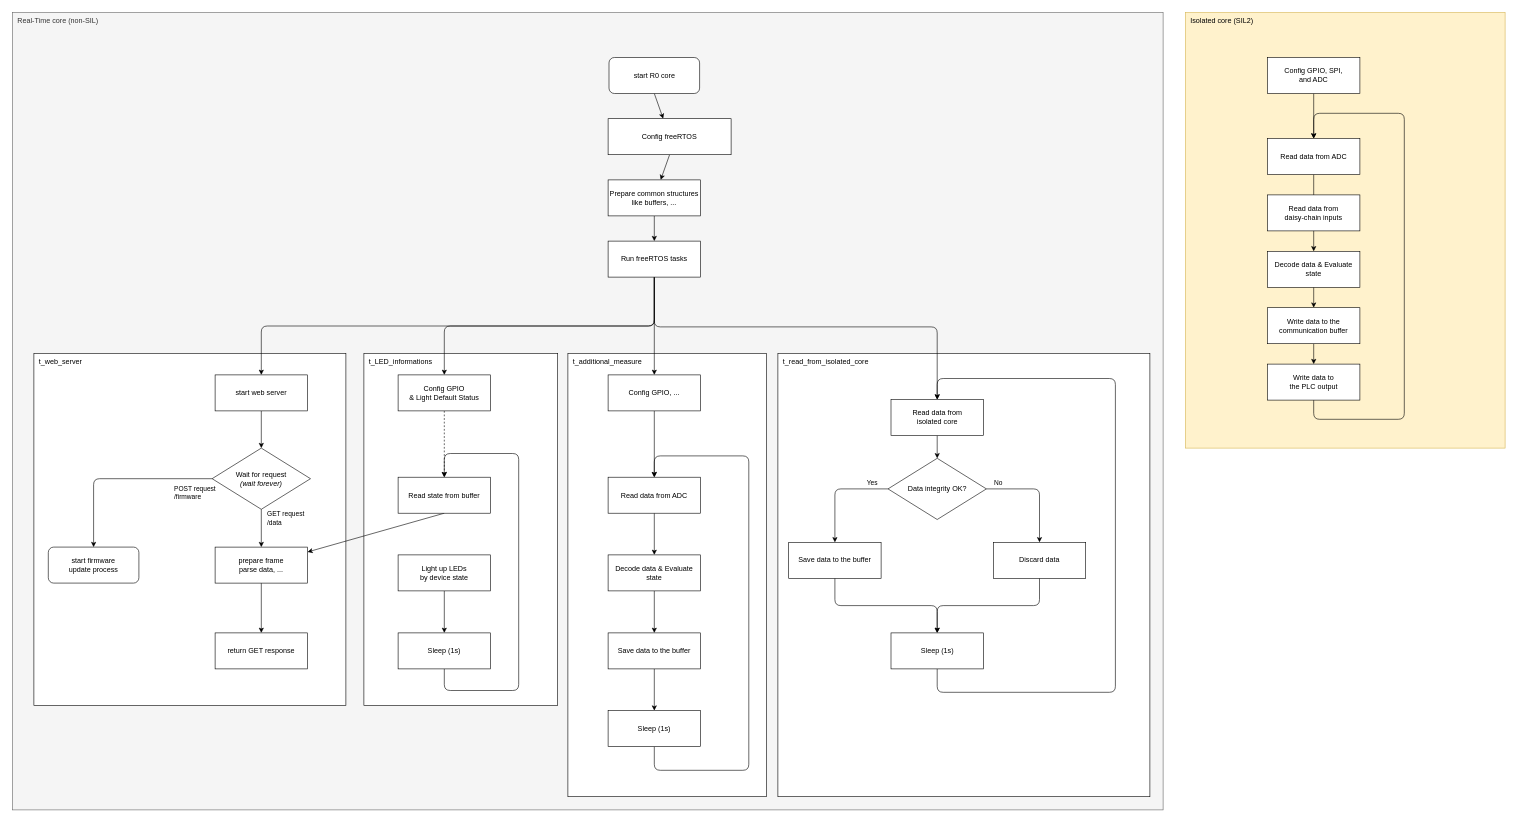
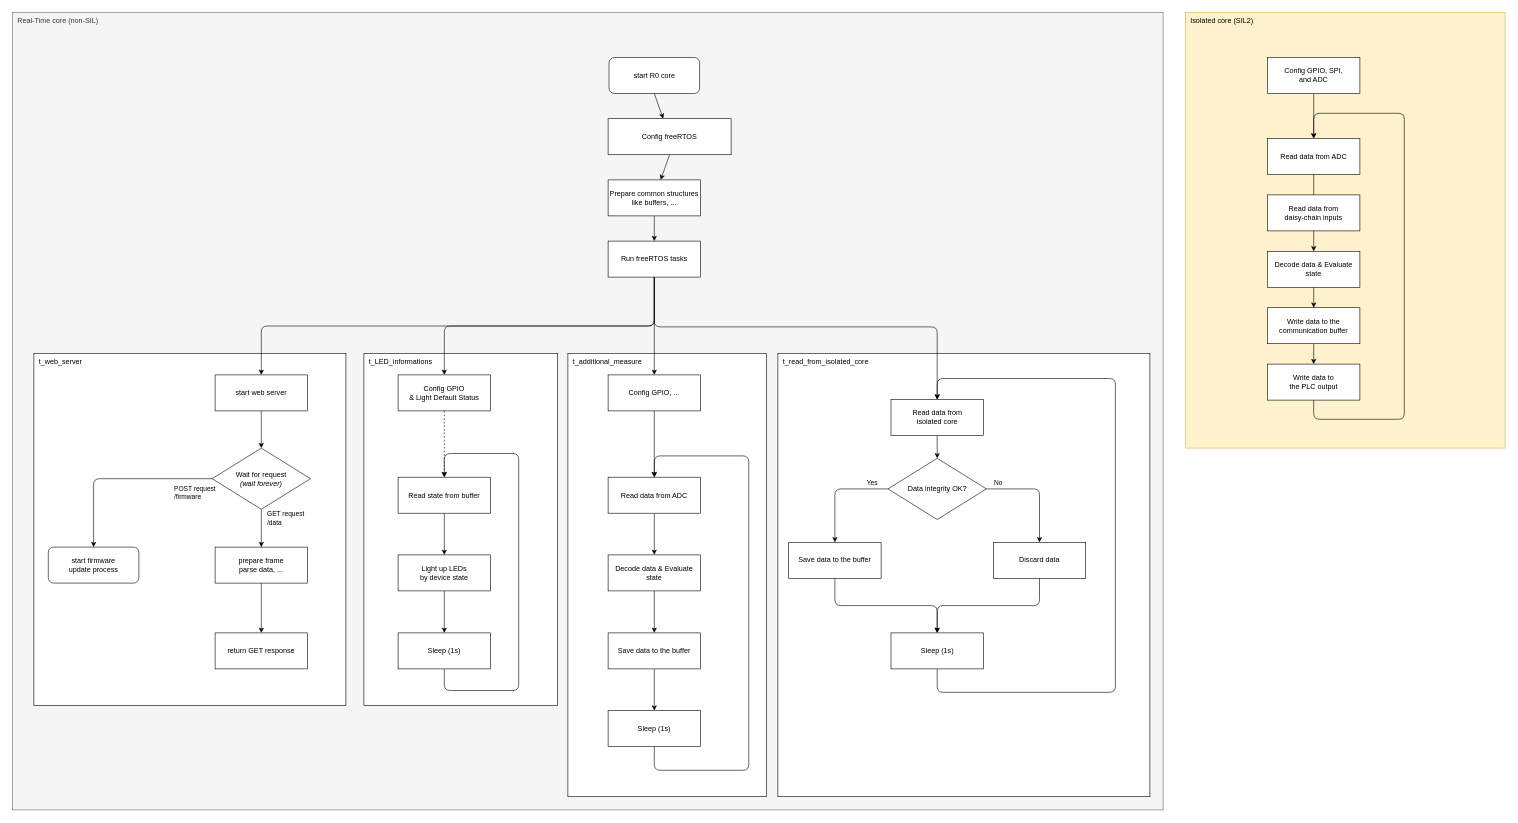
edge "Read state from buffer" -> "prepare frame parse data, ...": now "Read state from buffer" -> "Light up LEDs by device state"
